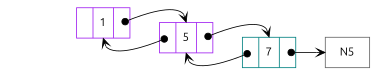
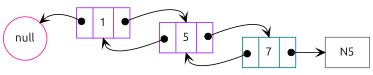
node "null": added
